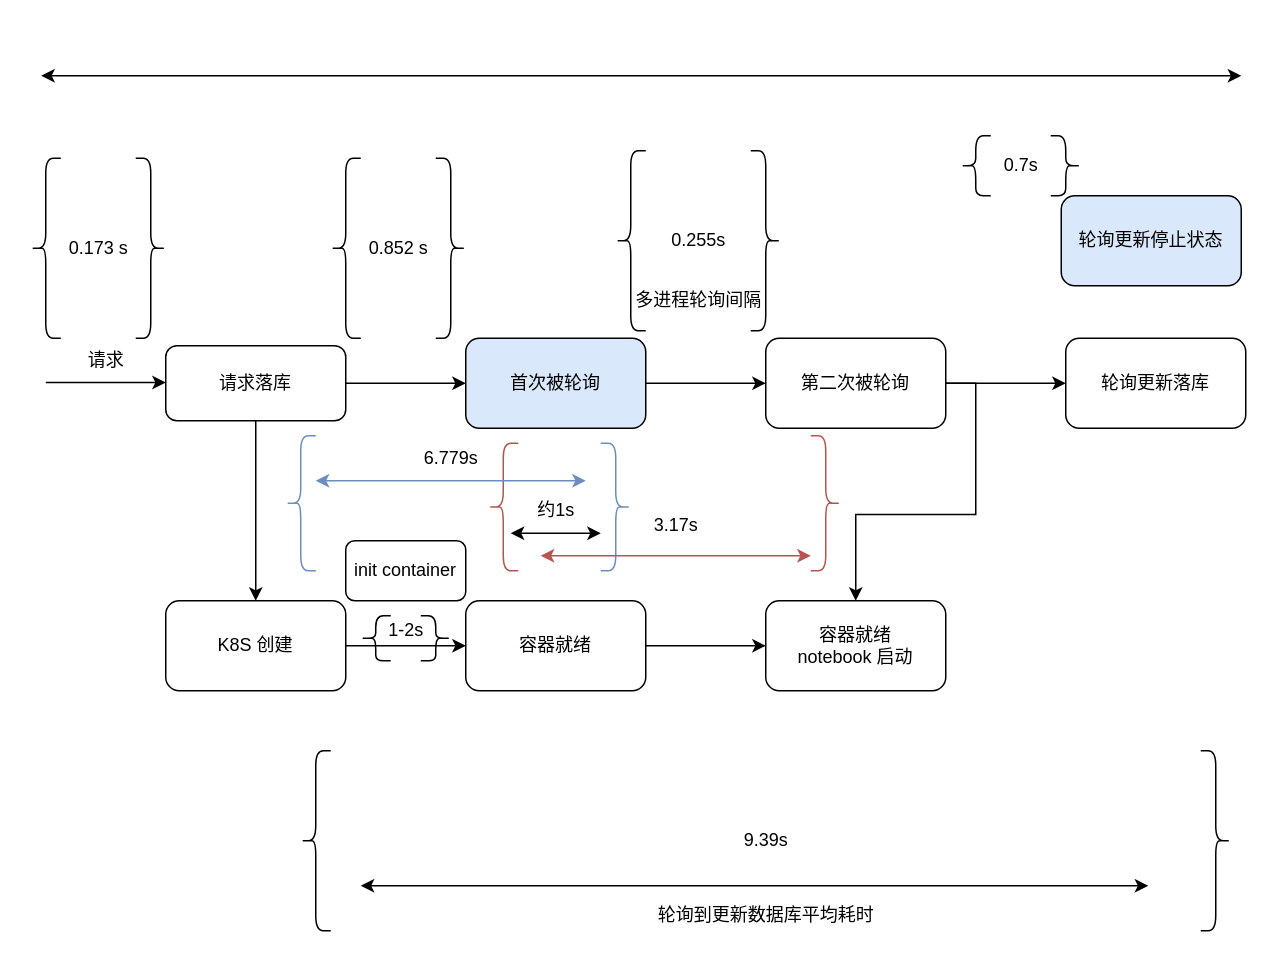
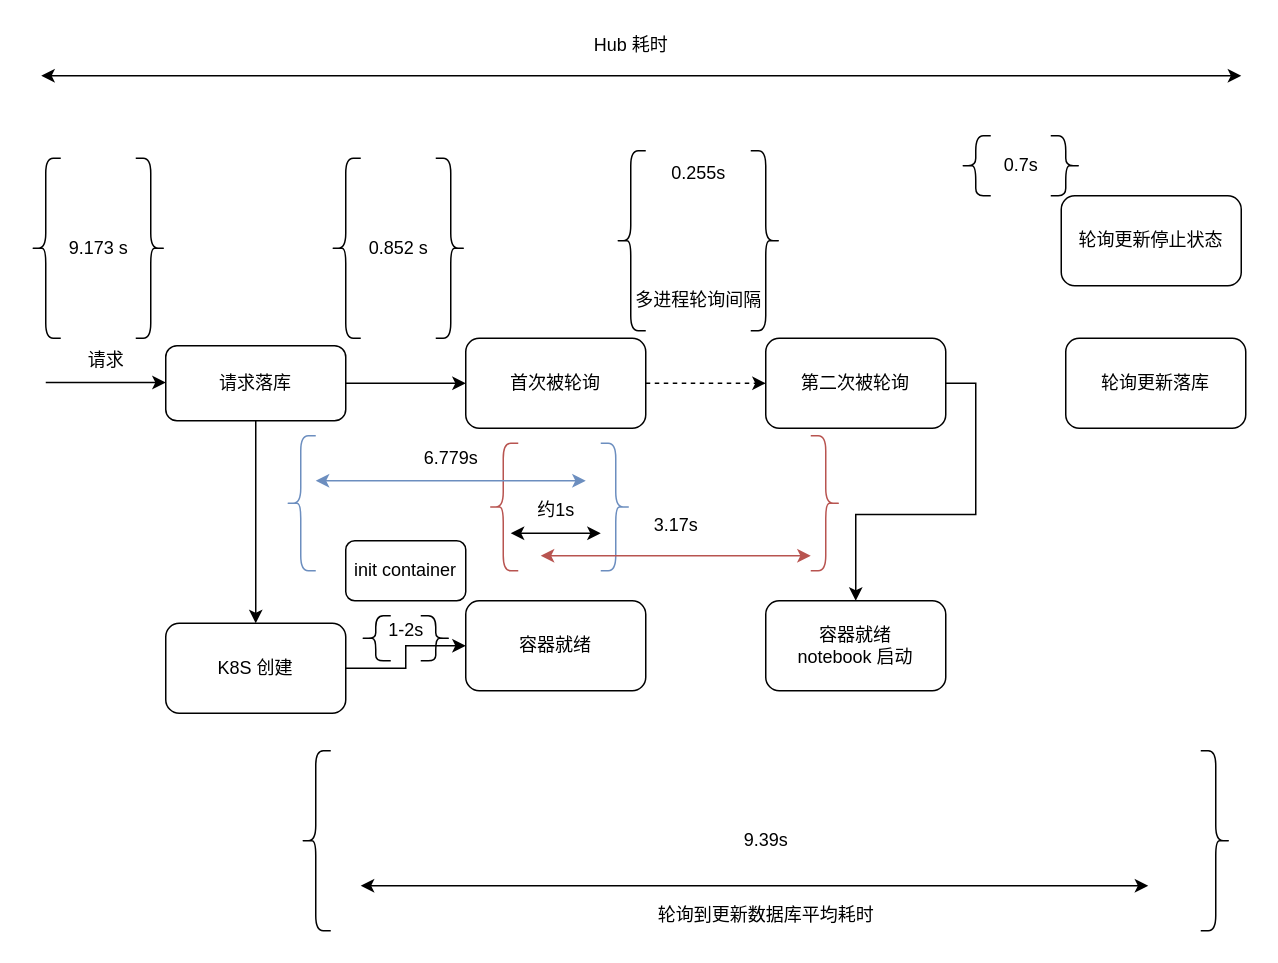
node "Hub 耗时": added
node "0.255s": moved (698, 241) -> (698, 173)
node "轮询更新停止状态": fillcolor #dae8fc -> #ffffff
node "0.173 s": label "0.173 s" -> "9.173 s"
node "首次被轮询": fillcolor #dae8fc -> #ffffff
edge "首次被轮询" -> "第二次被轮询": style solid -> dashed
edge "第二次被轮询" -> "轮询更新落库": removed
node "K8S 创建": moved (256, 646) -> (256, 668)
edge "容器就绪" -> "容器就绪 notebook 启动": removed
